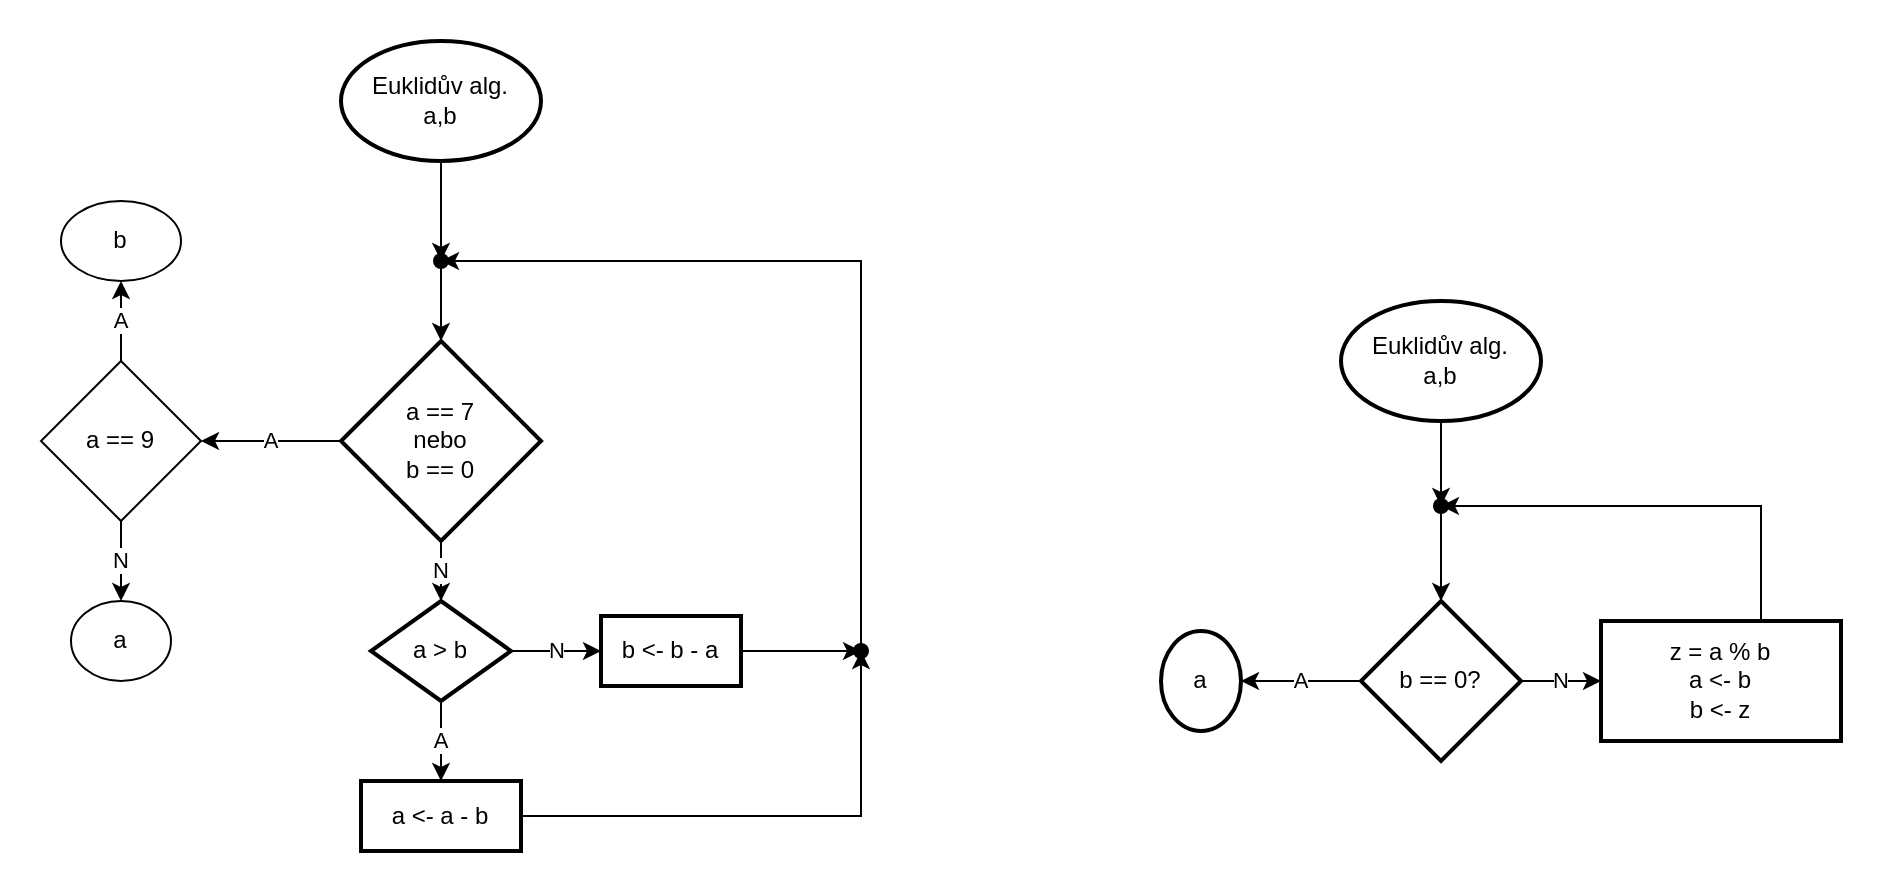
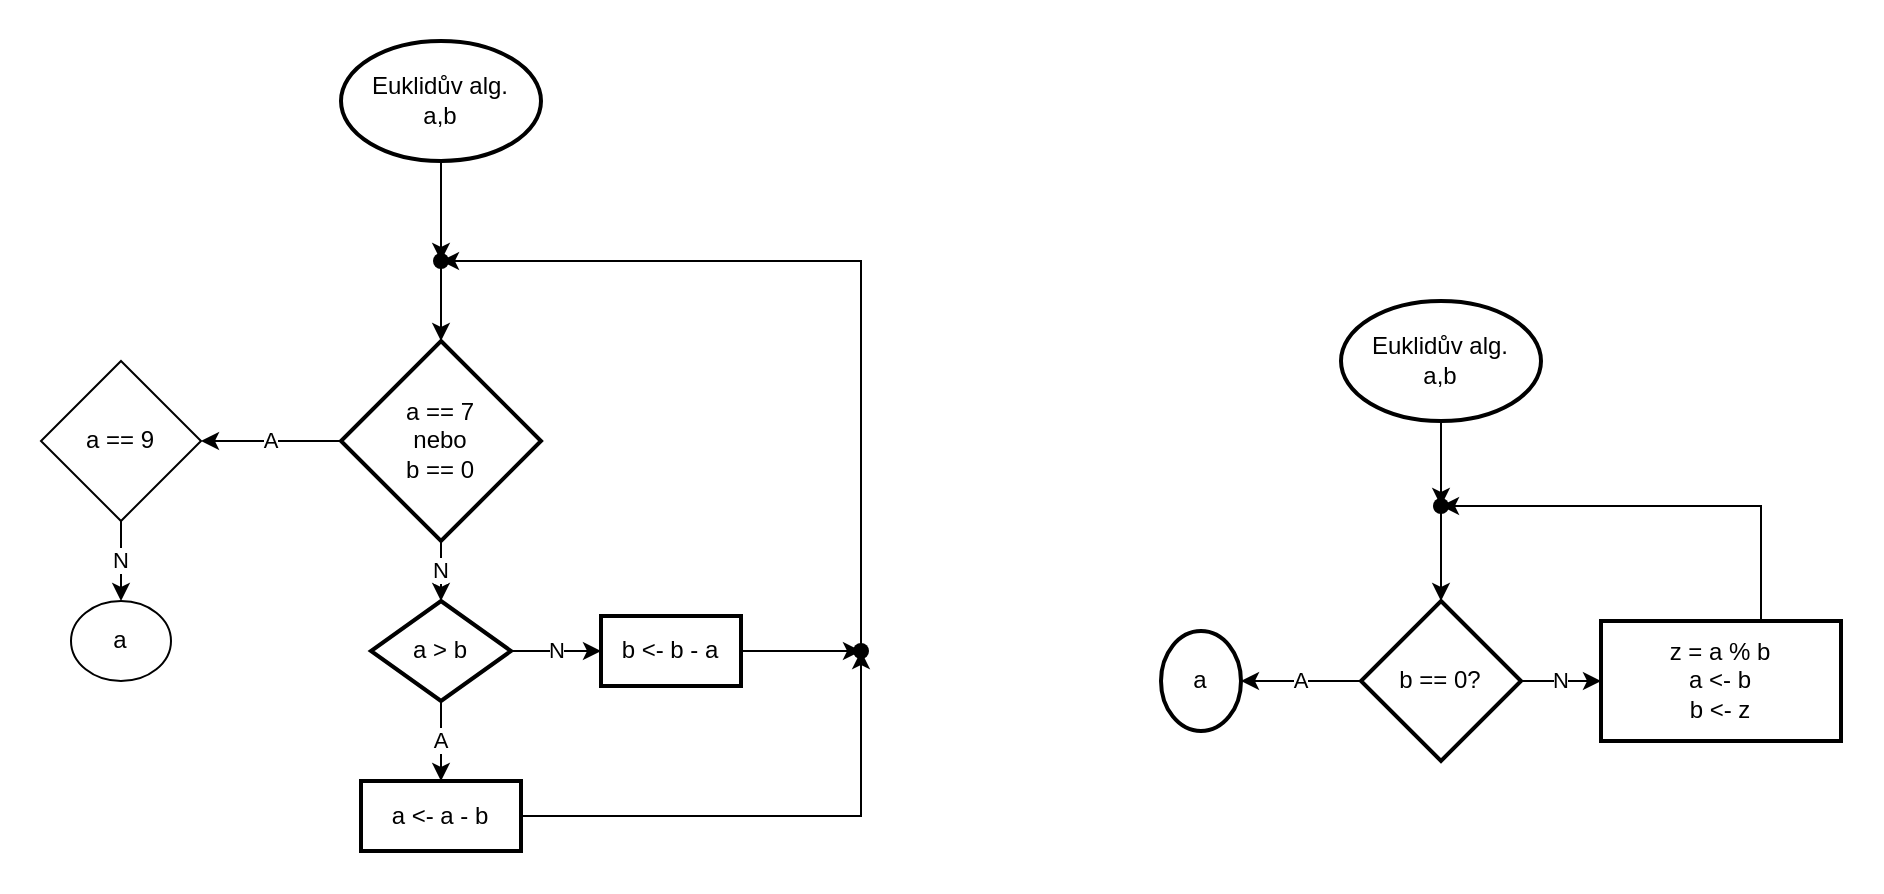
node "b": removed
edge "a == 9" -> "b": removed, label "A"
